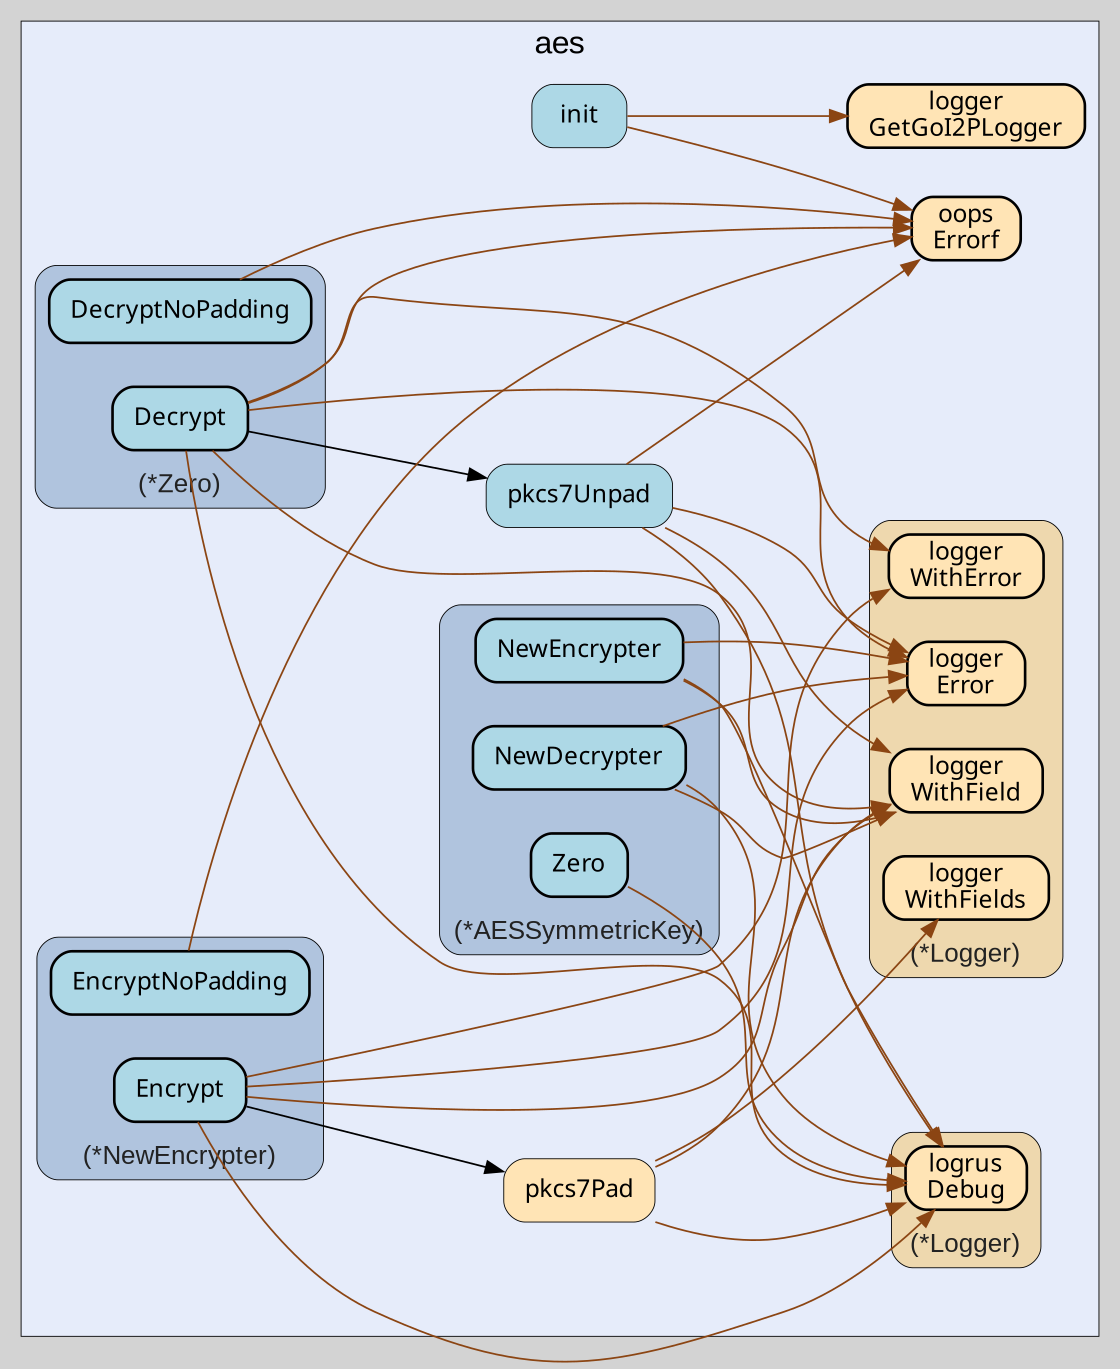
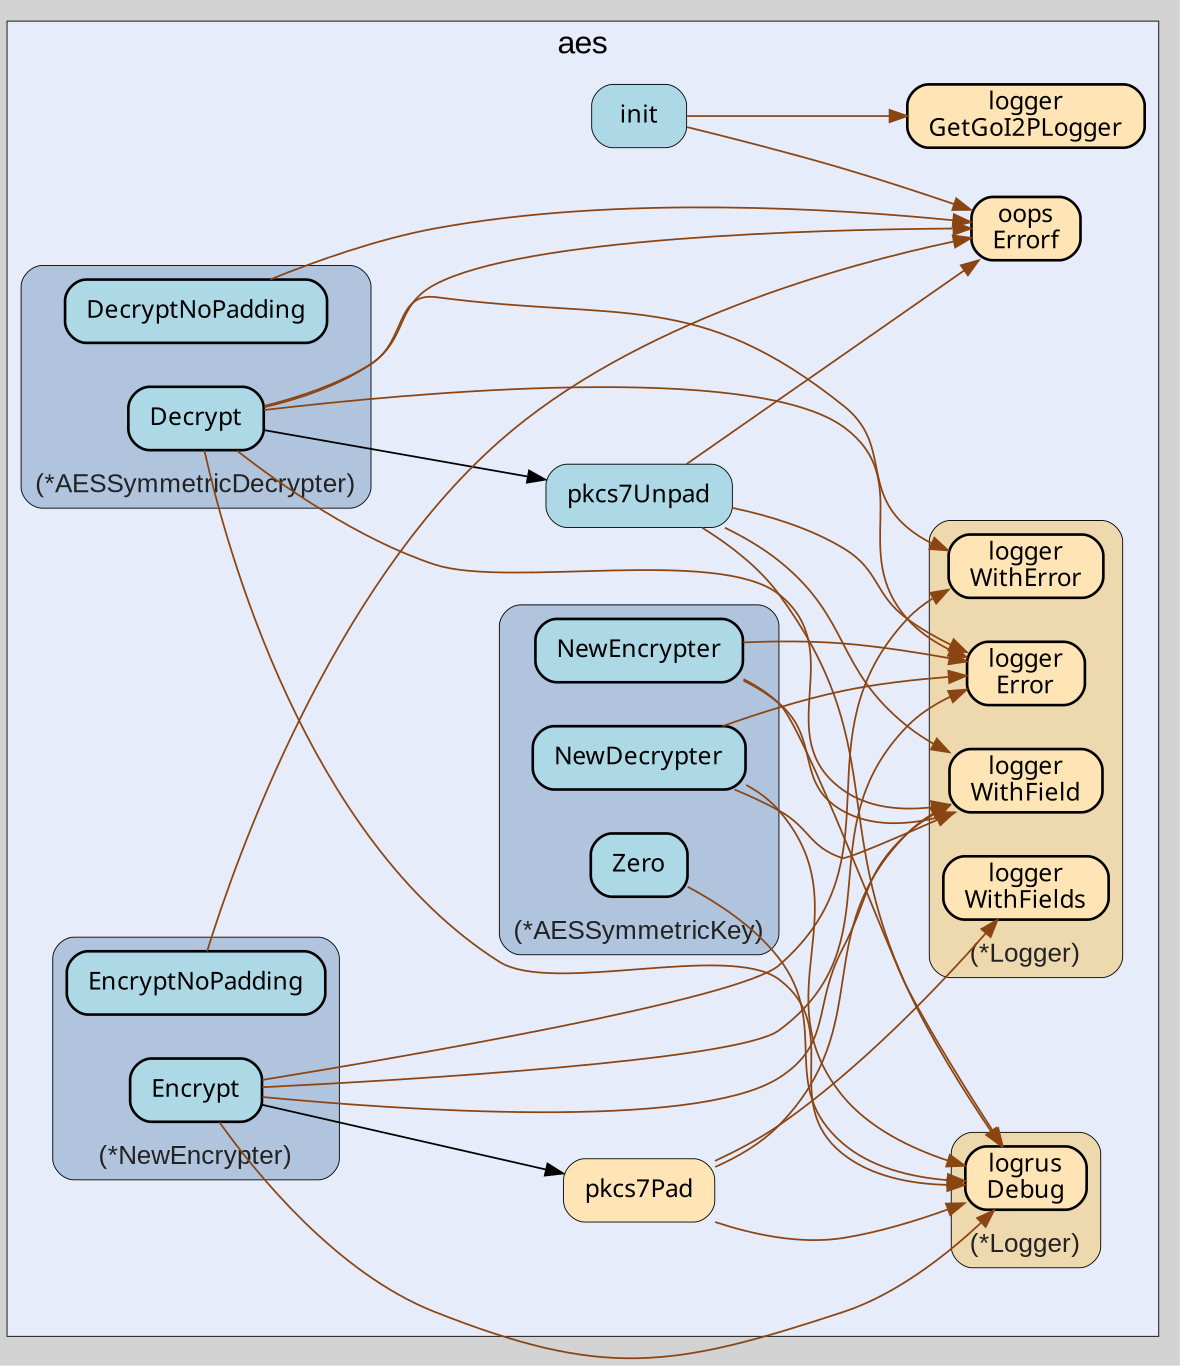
cluster "(*Zero)": label "(*Zero)" -> "(*AESSymmetricDecrypter)"
